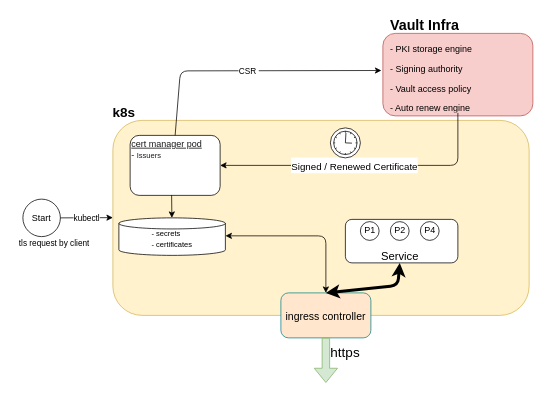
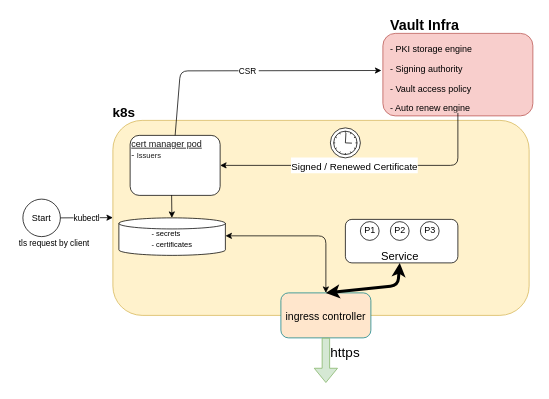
node "P4": label "P4" -> "P3"
